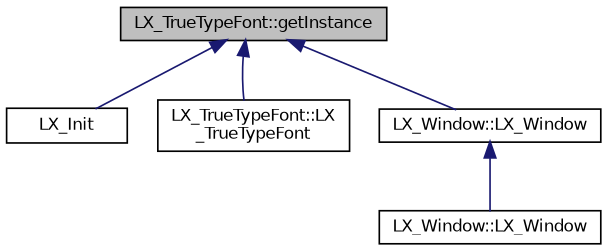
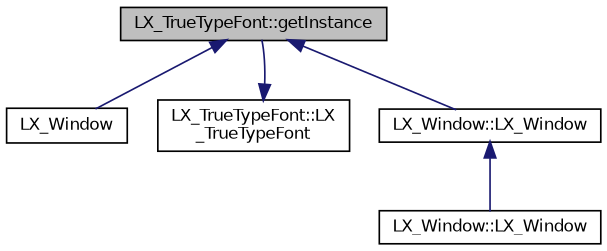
edge "LX_TrueTypeFont::LX _TrueTypeFont" -> "LX_TrueTypeFont::getInstance": reversed
node "LX_Init": label "LX_Init" -> "LX_Window"
